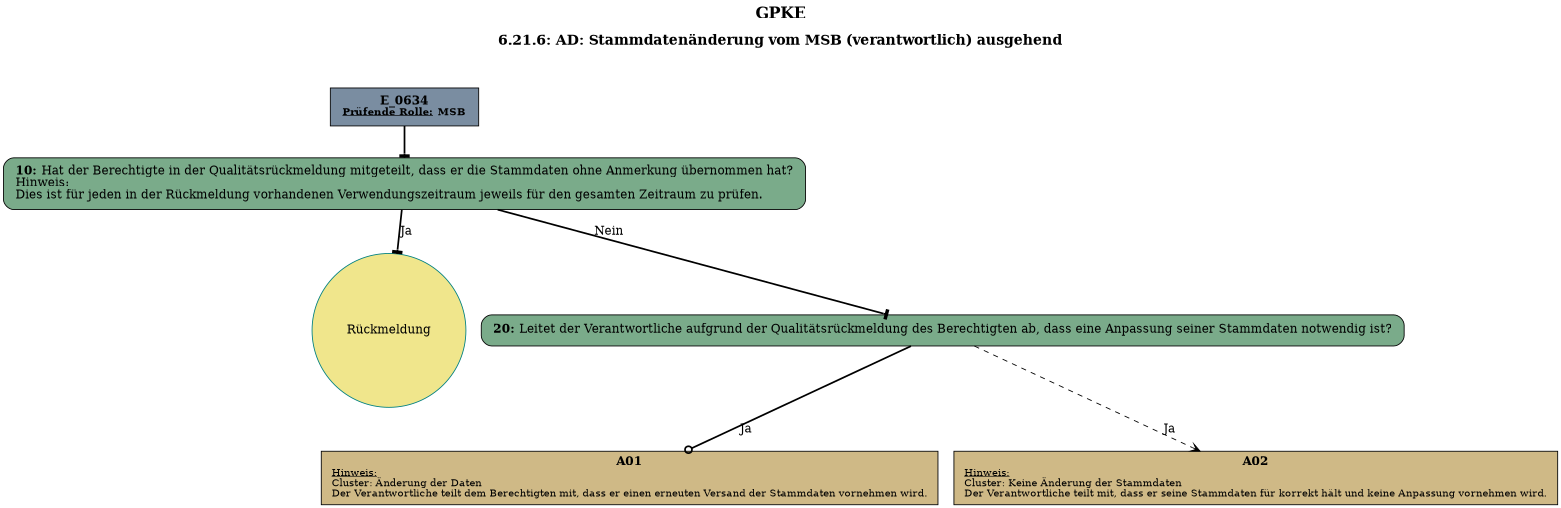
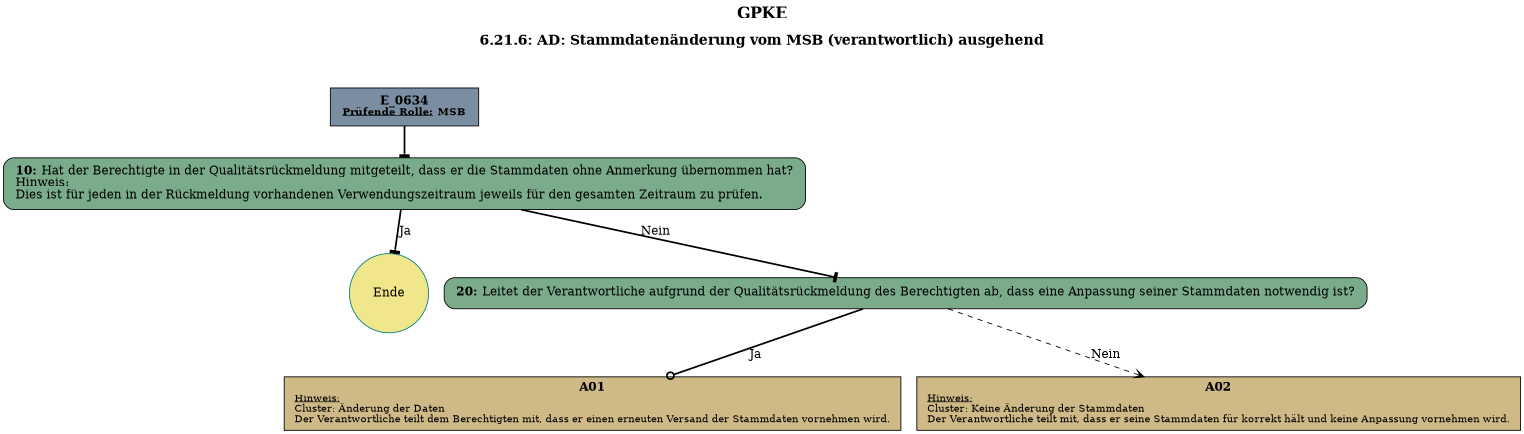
node "Rückmeldung": label "Rückmeldung" -> "Ende"
edge "20:" -> "A02": label "Ja" -> "Nein"
